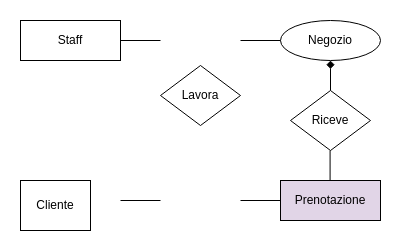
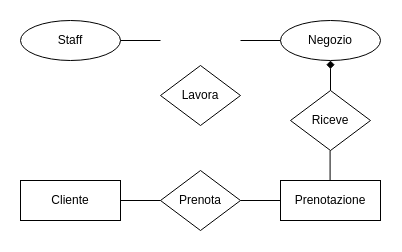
node "Staff": shape rectangle -> ellipse
node "Prenota": added
node "Prenotazione": fillcolor #e1d5e7 -> #ffffff
node "Cliente": size 70x50 -> 100x40
